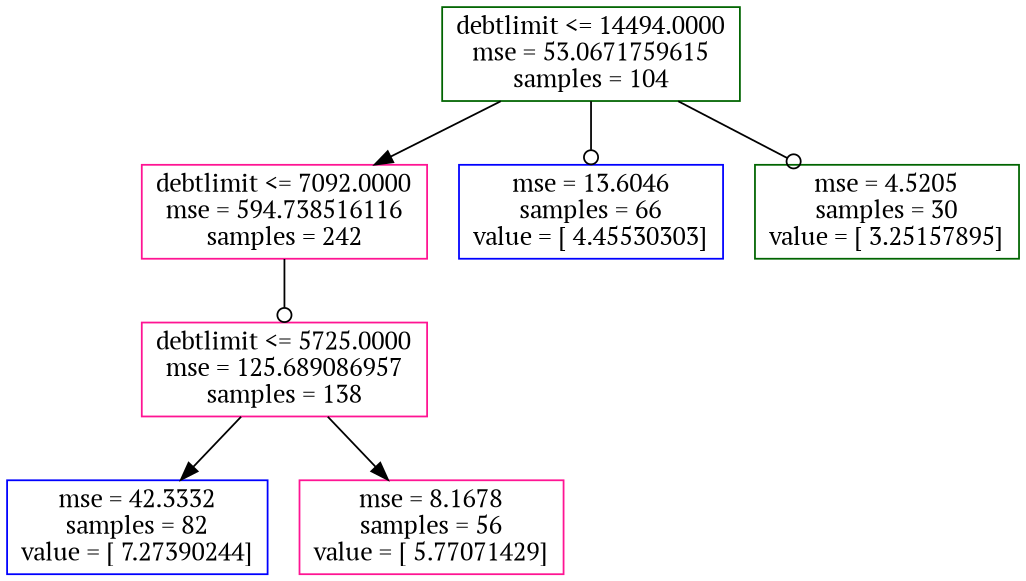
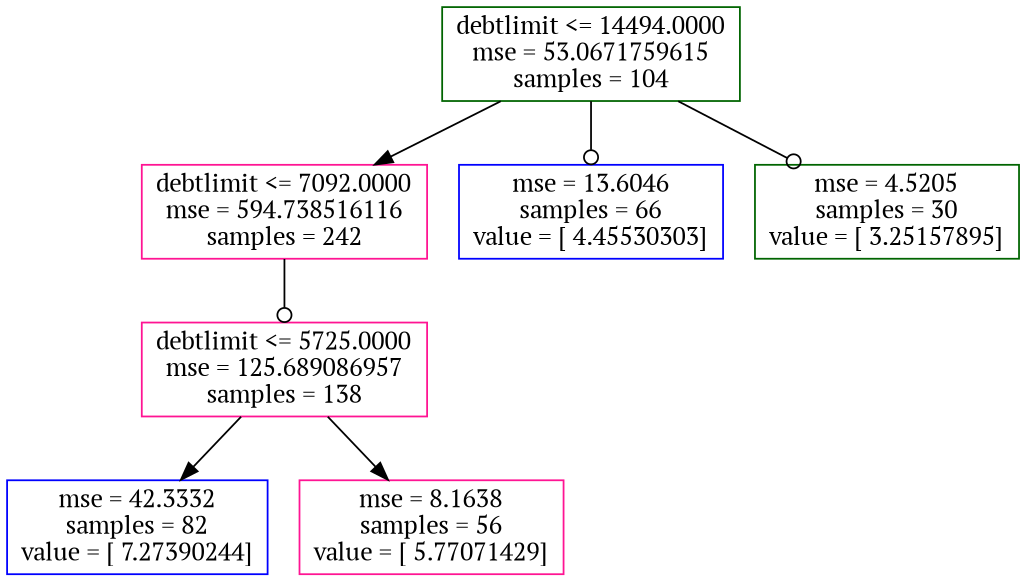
node "mse = 8.1678 samples = 56 value = [ 5.77071429]": label "mse = 8.1678 samples = 56 value = [ 5.77071429]" -> "mse = 8.1638 samples = 56 value = [ 5.77071429]"
